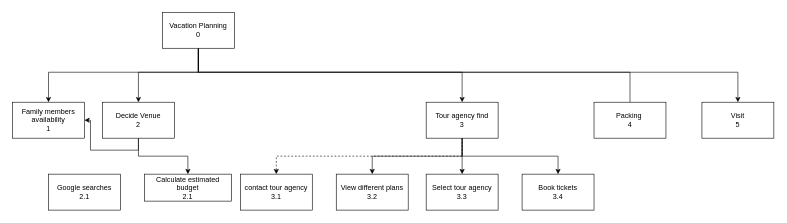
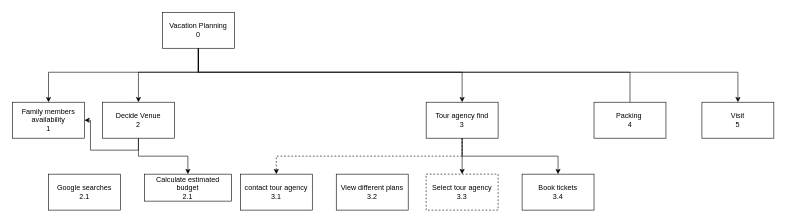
edge "Tour agency find 3" -> "View different plans 3.2": removed
node "Select tour agency 3.3": style solid -> dashed
